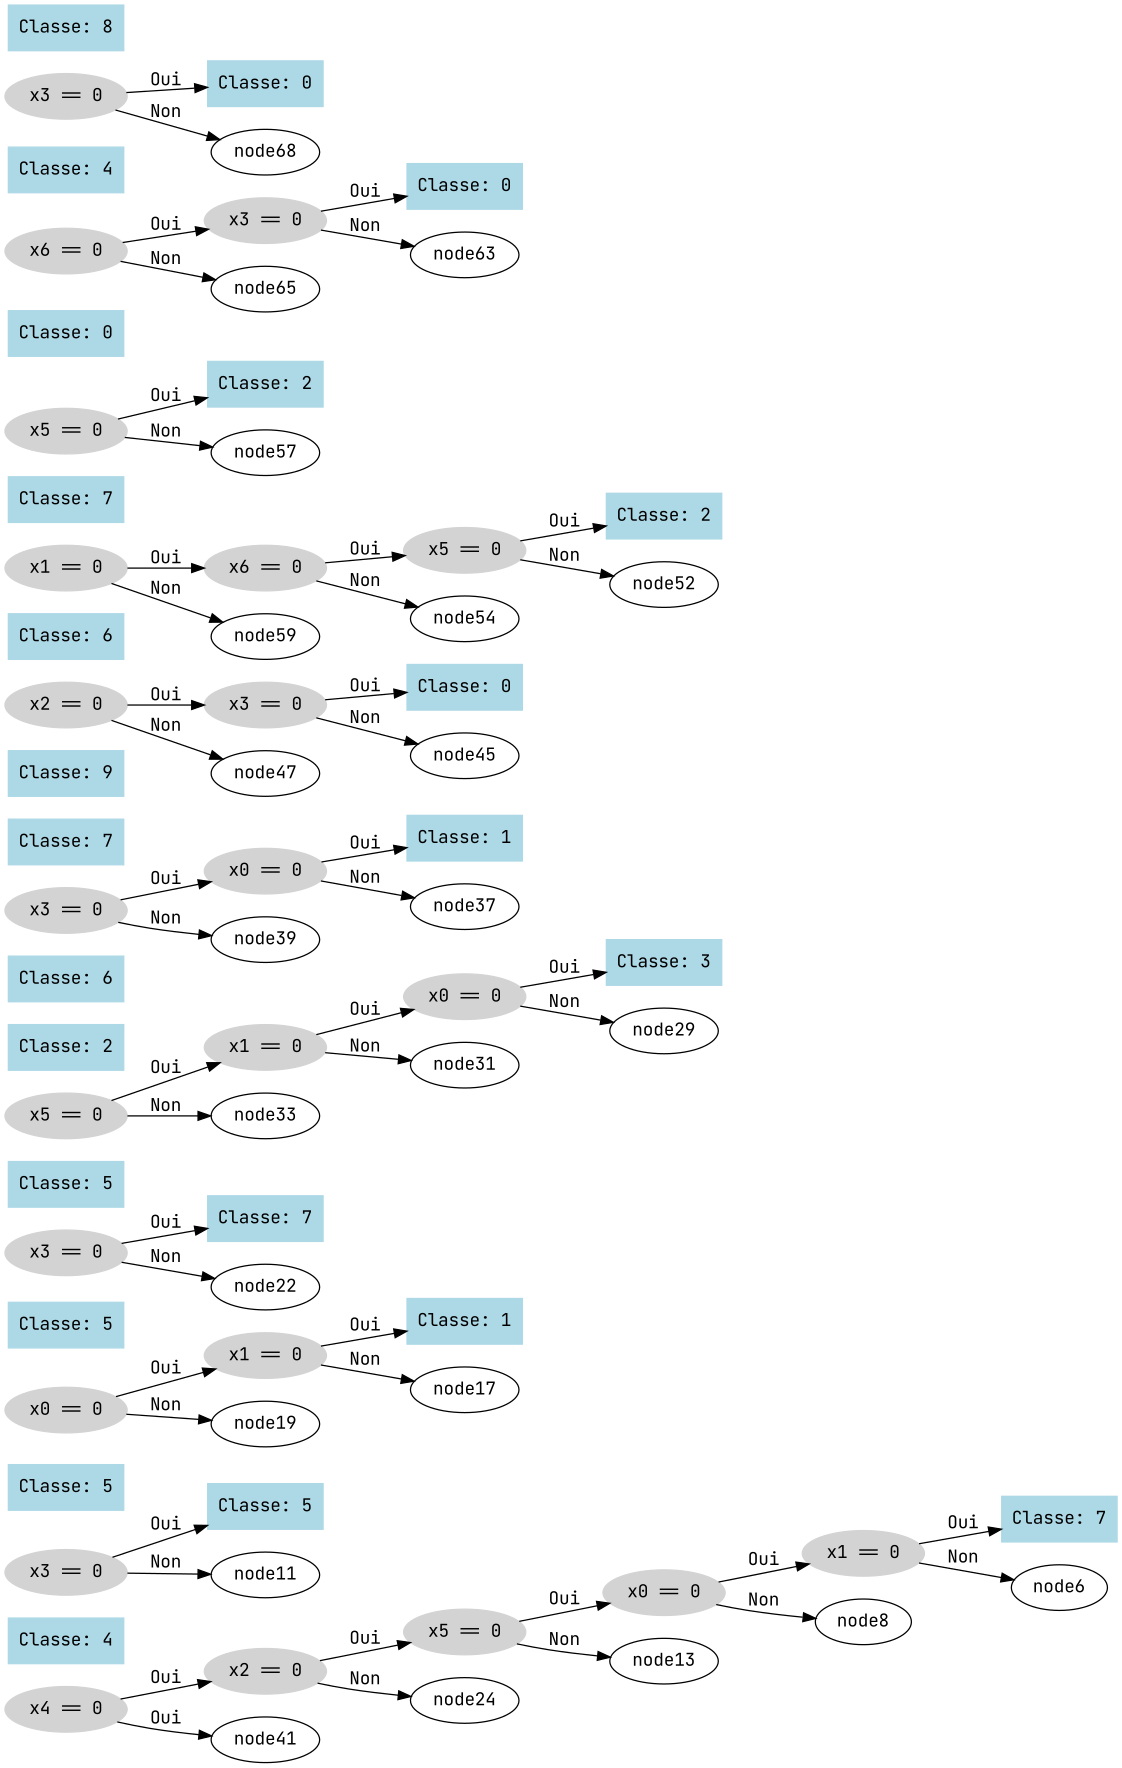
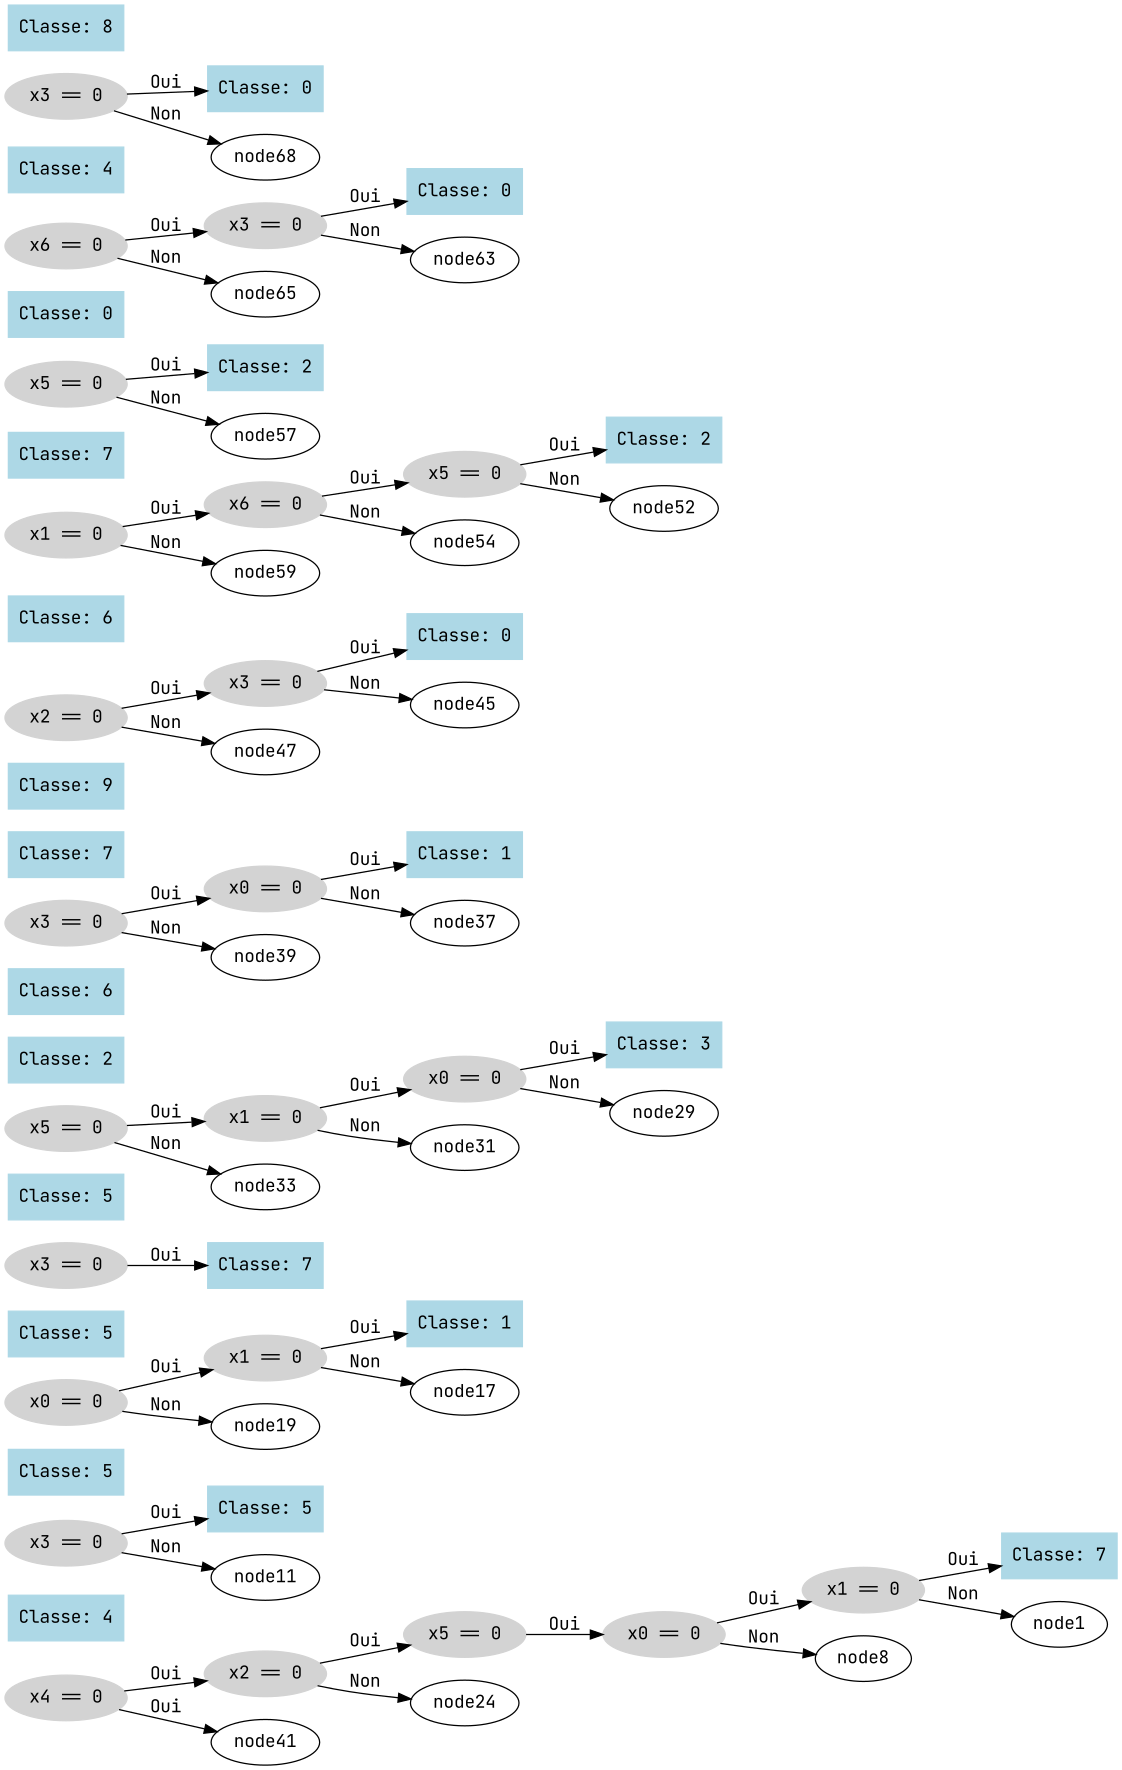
node "node22": removed
node "node6": label "node6" -> "node1"
node "node13": removed
